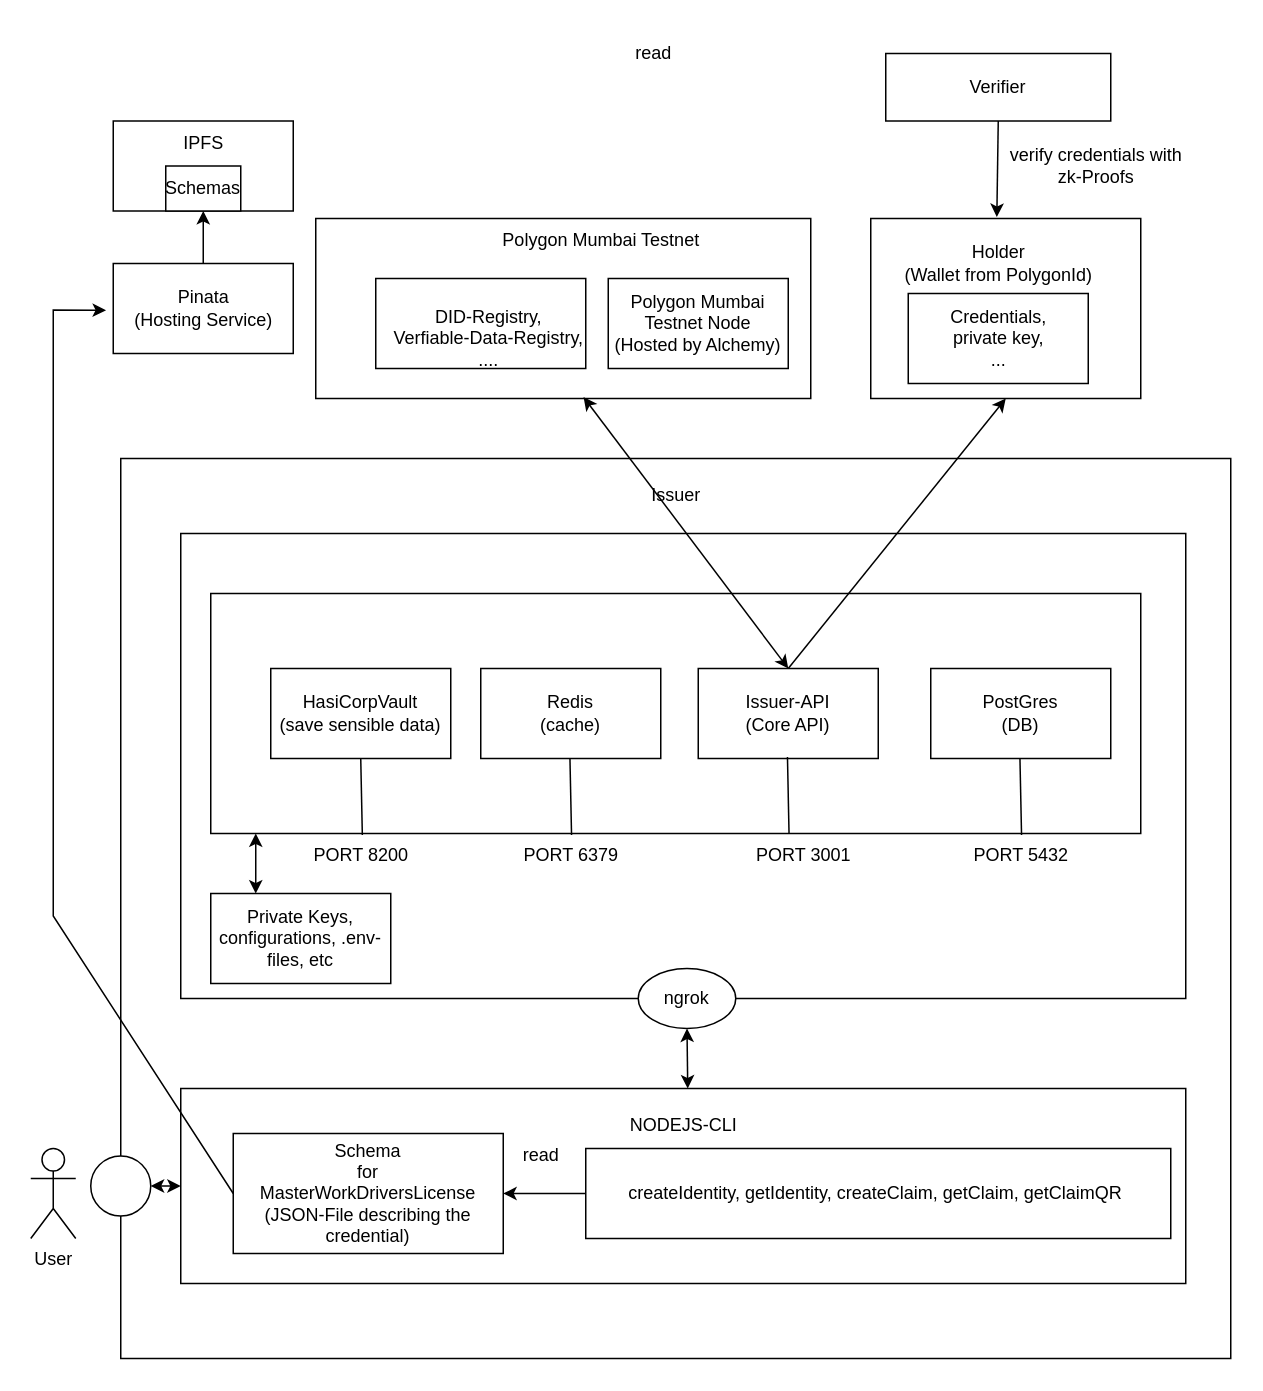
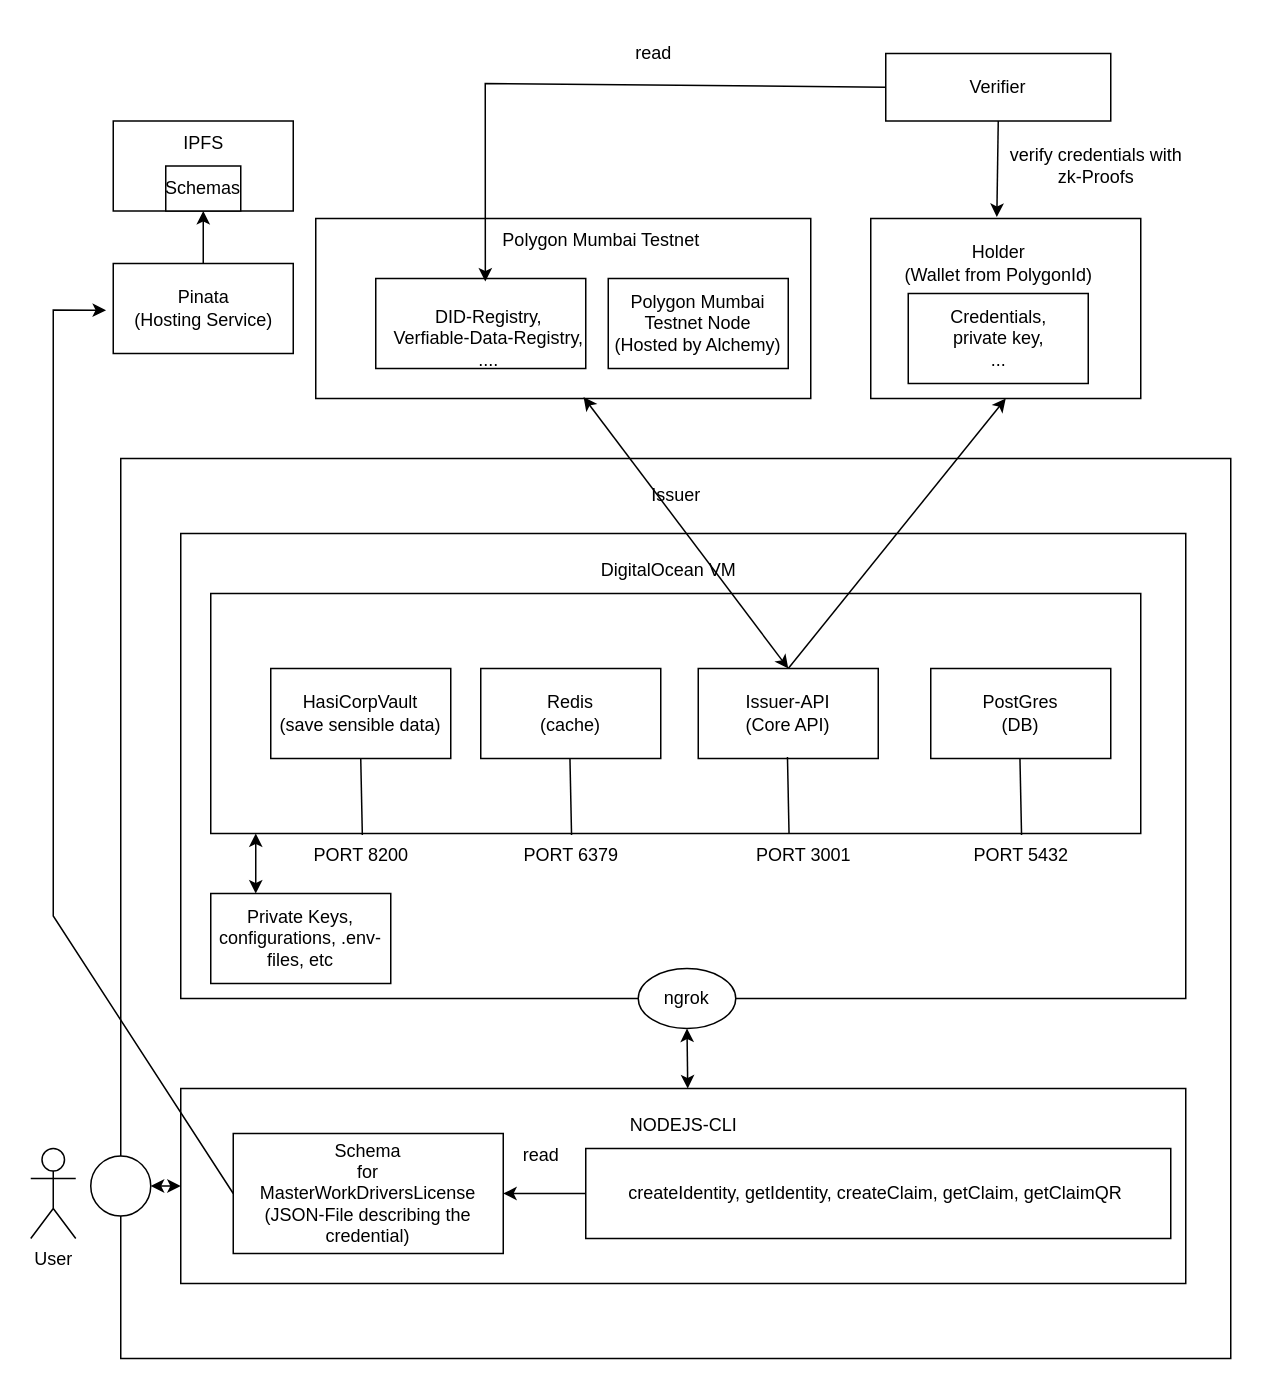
edge "Verifier" -> "DID-Registry, Verfiable-Data-Registry, ....": added
node "DigitalOcean VM": added
